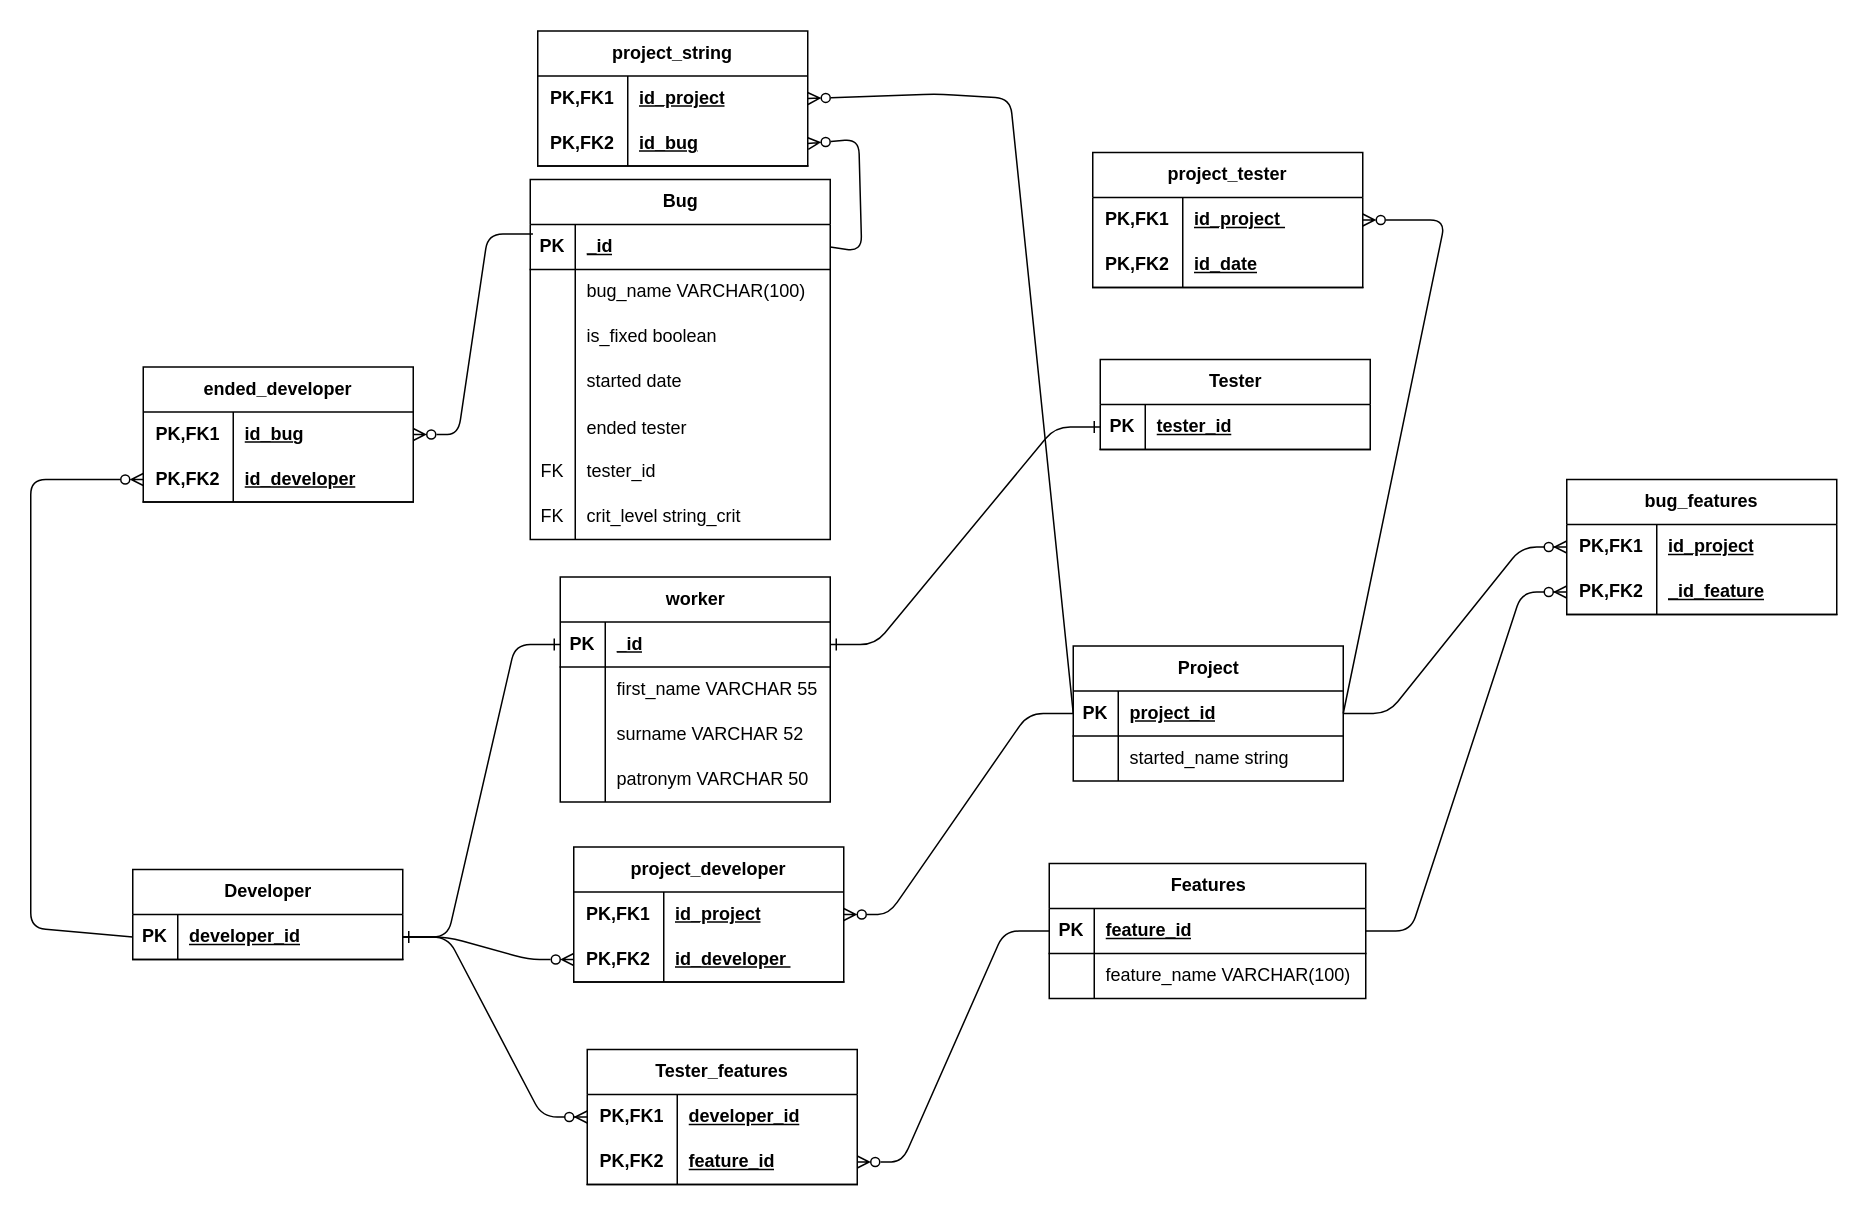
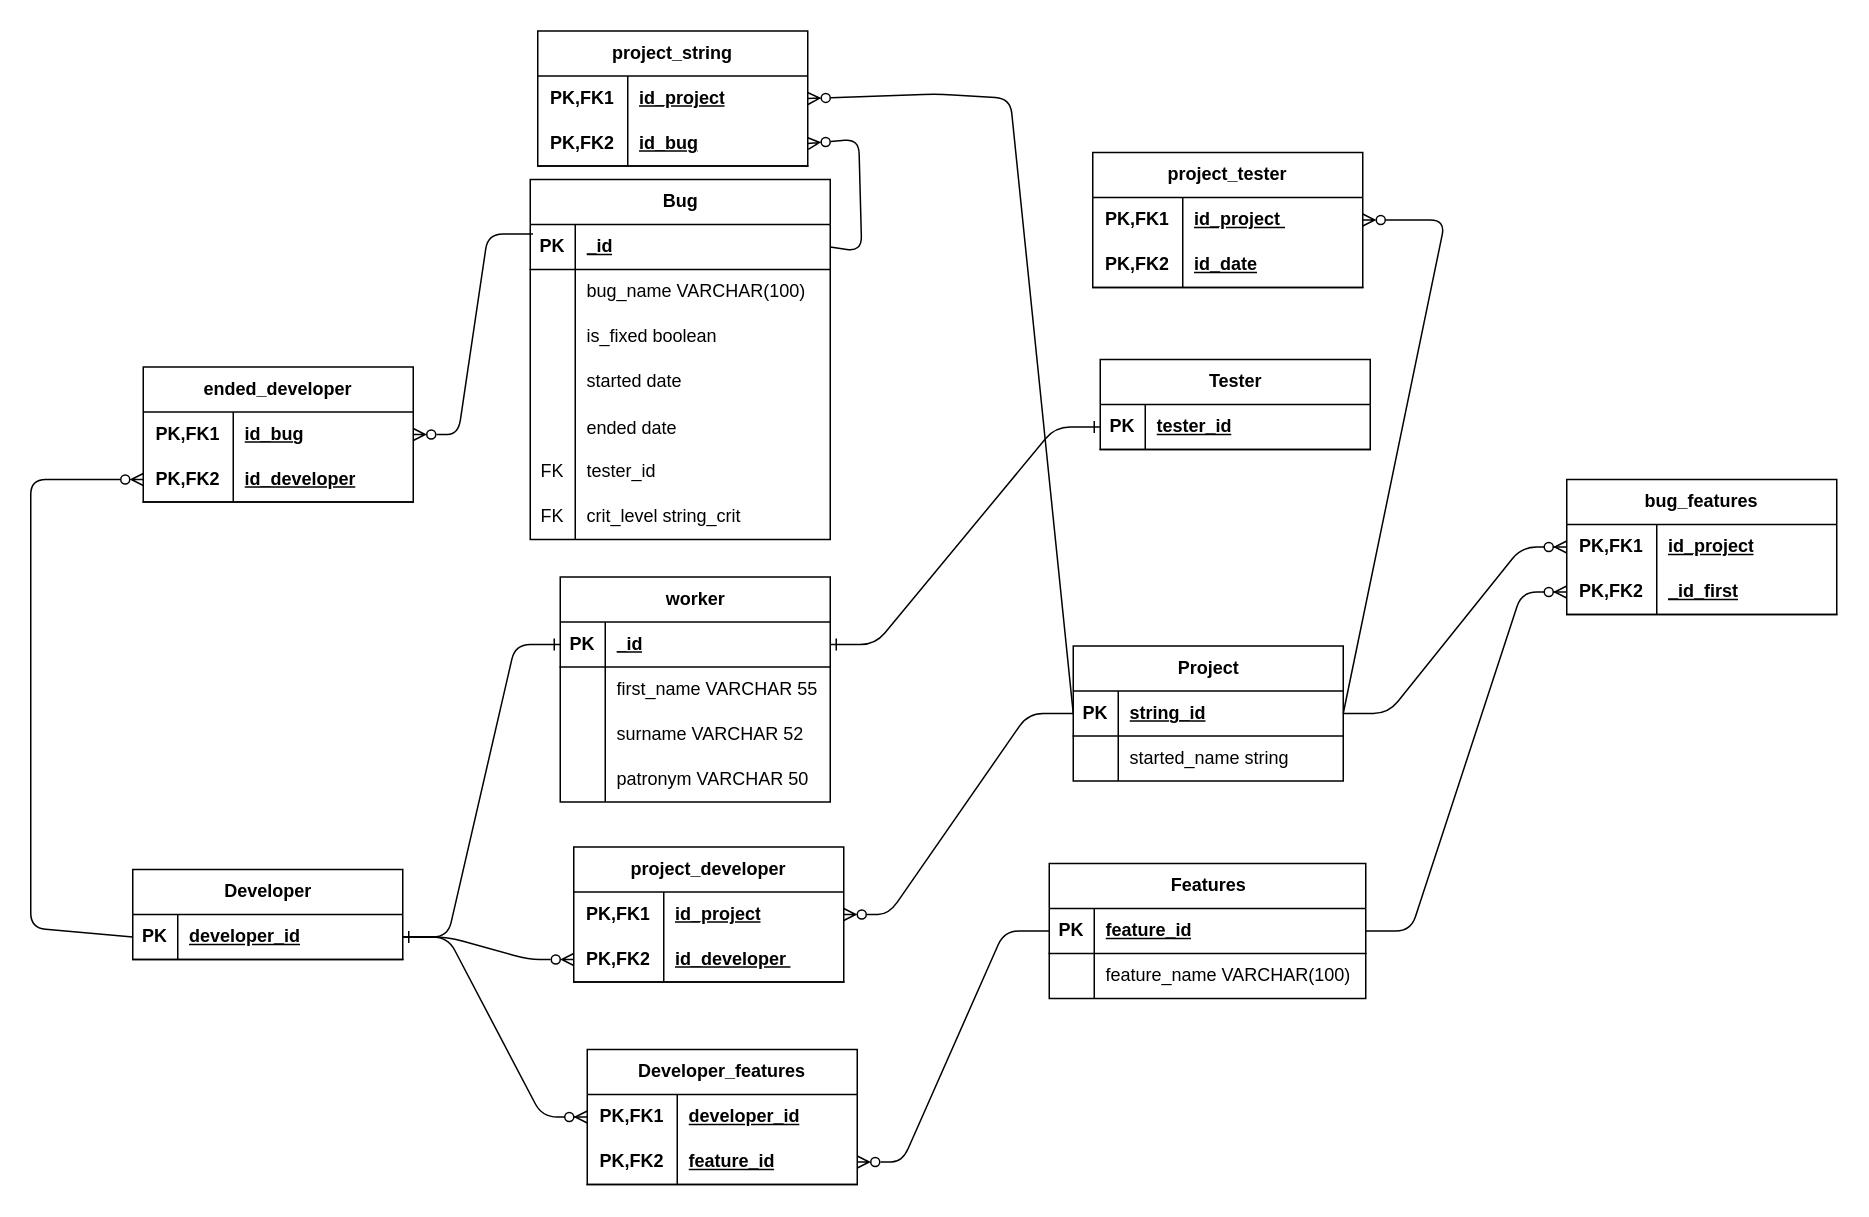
node "ended tester": label "ended tester" -> "ended date"
node "_id_feature": label "_id_feature" -> "_id_first"
node "project_id": label "project_id" -> "string_id"
node "Tester_features": label "Tester_features" -> "Developer_features"
